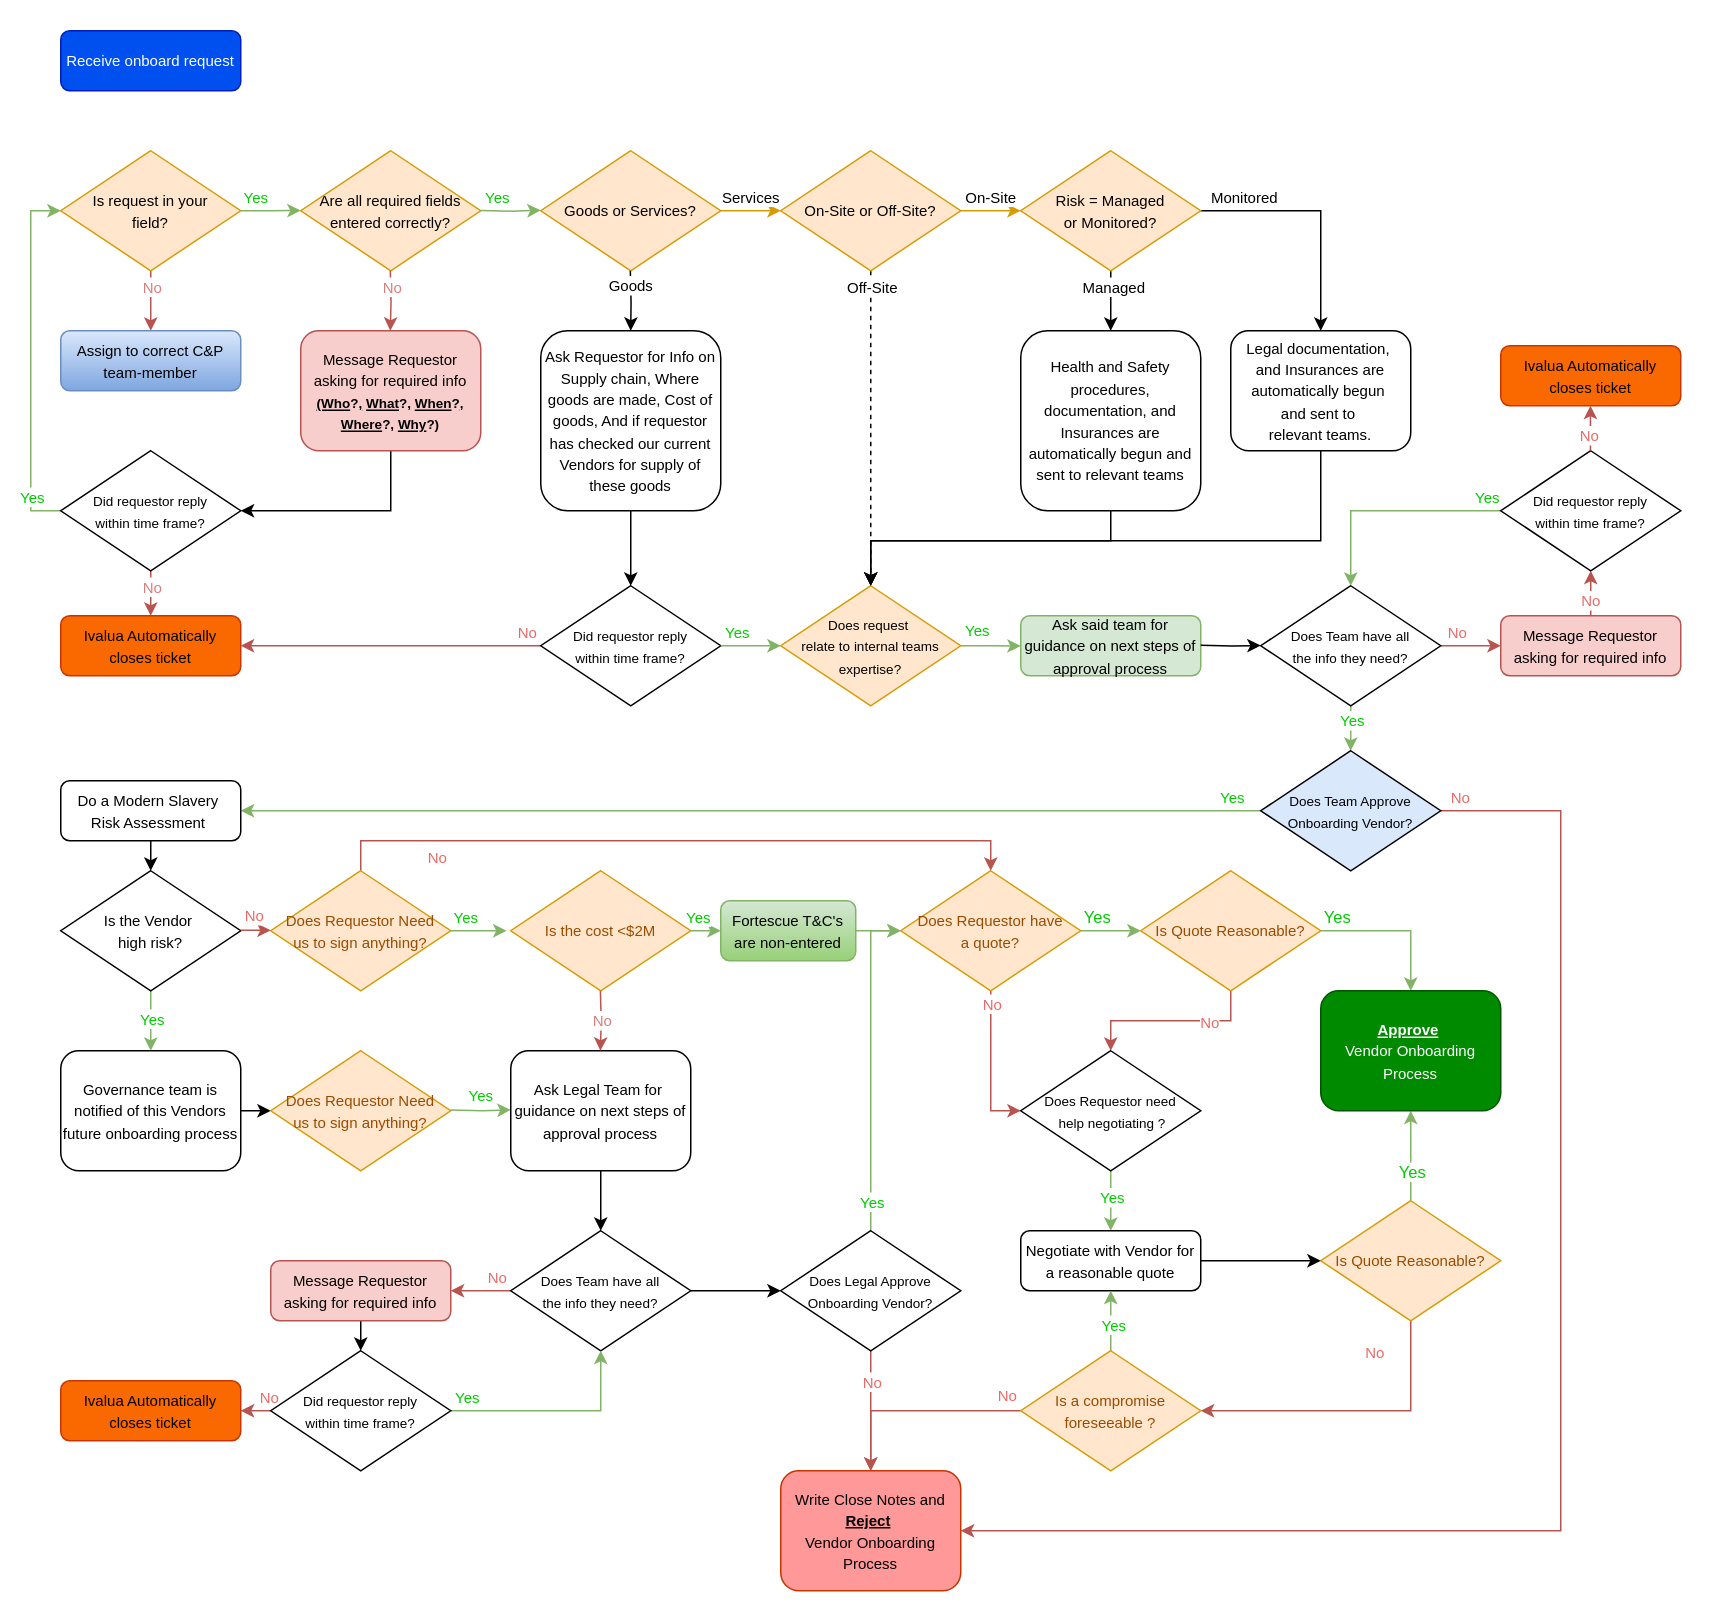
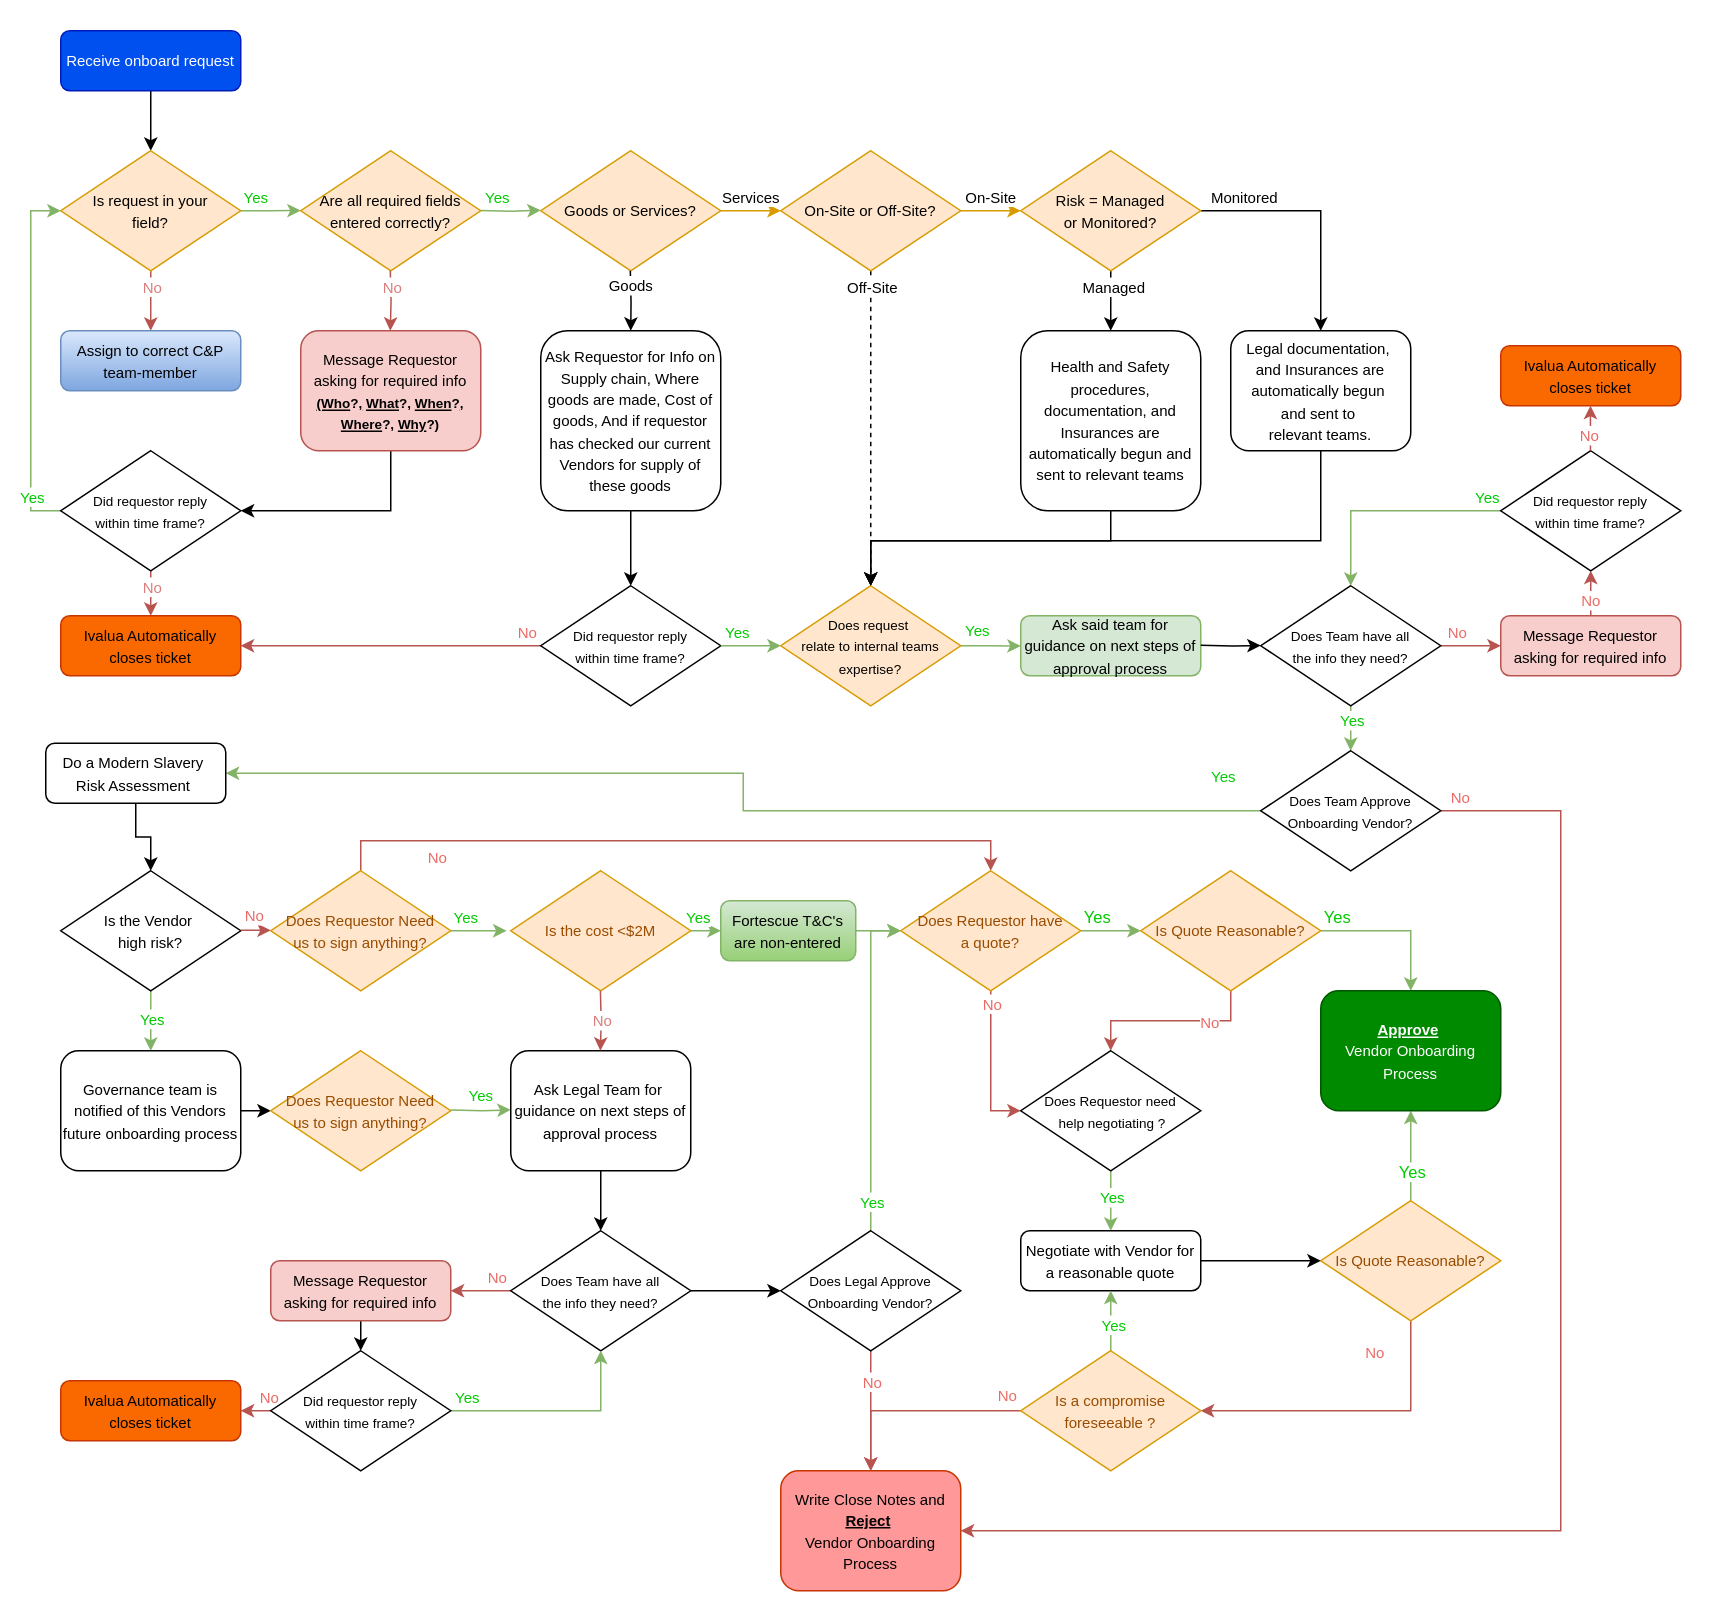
edge "Receive onboard request" -> "Is request in your field?": added
node "Do a Modern Slavery Risk Assessment": moved (151, 811) -> (136, 773)
node "Does Team Approve Onboarding Vendor?": fillcolor #dae8fc -> #ffffff
